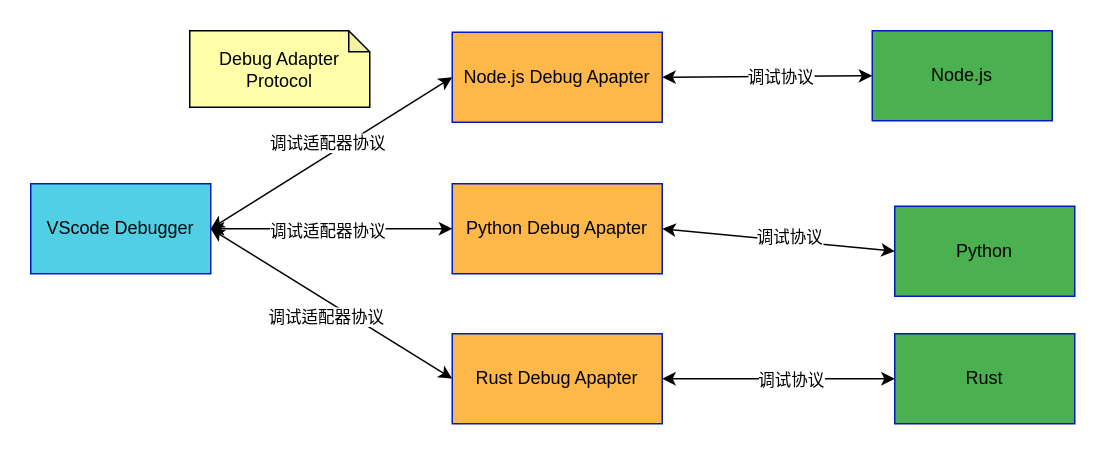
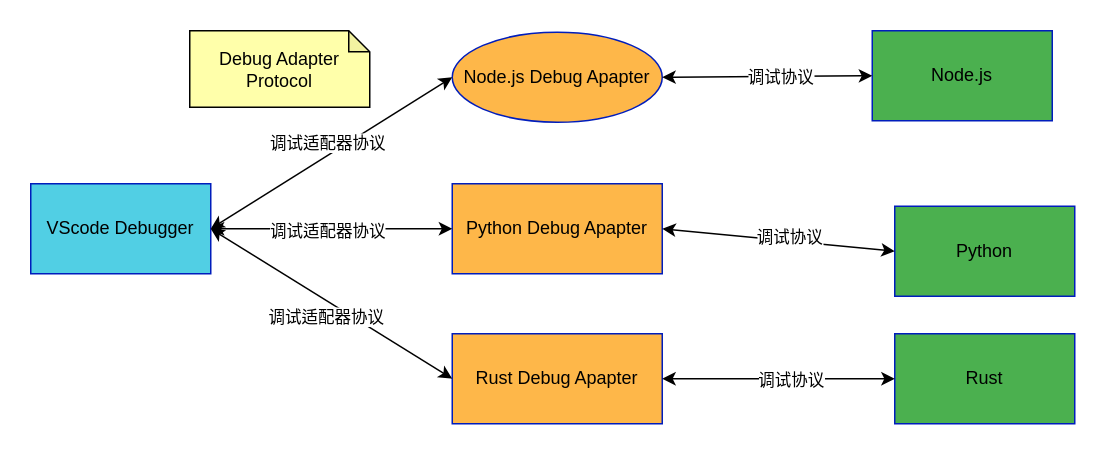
node "Node.js Debug Apapter": shape rectangle -> ellipse
